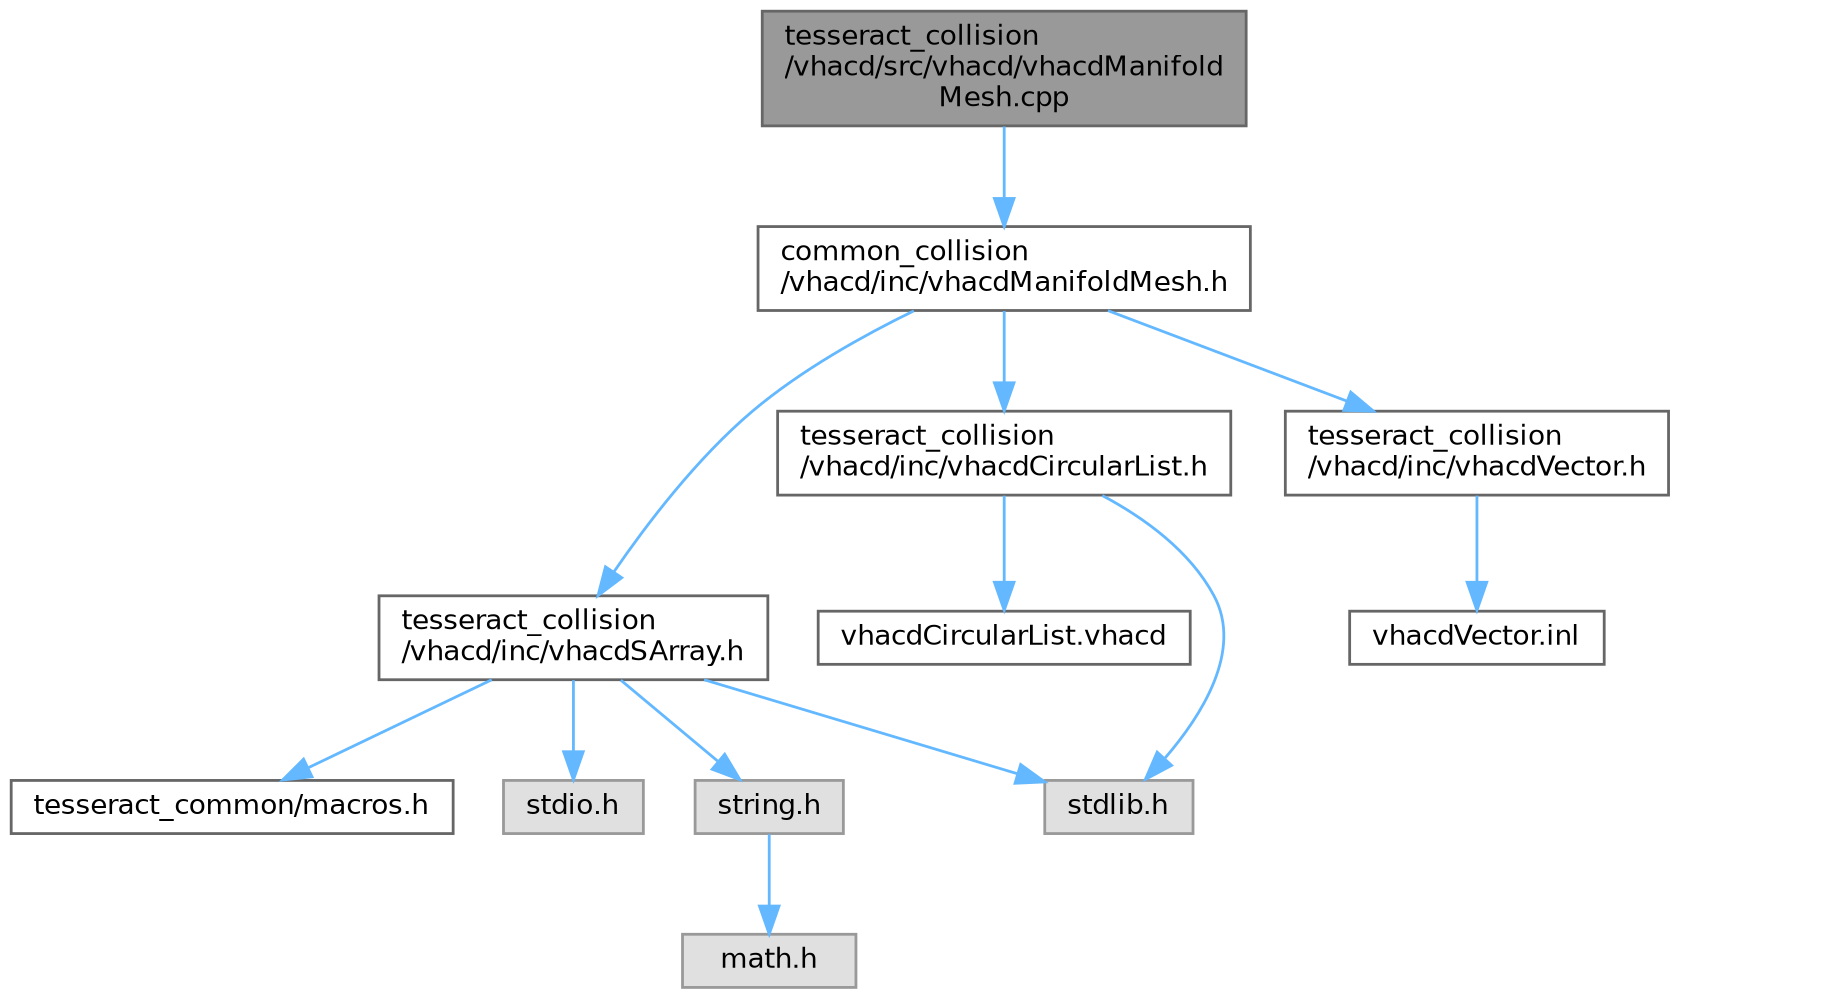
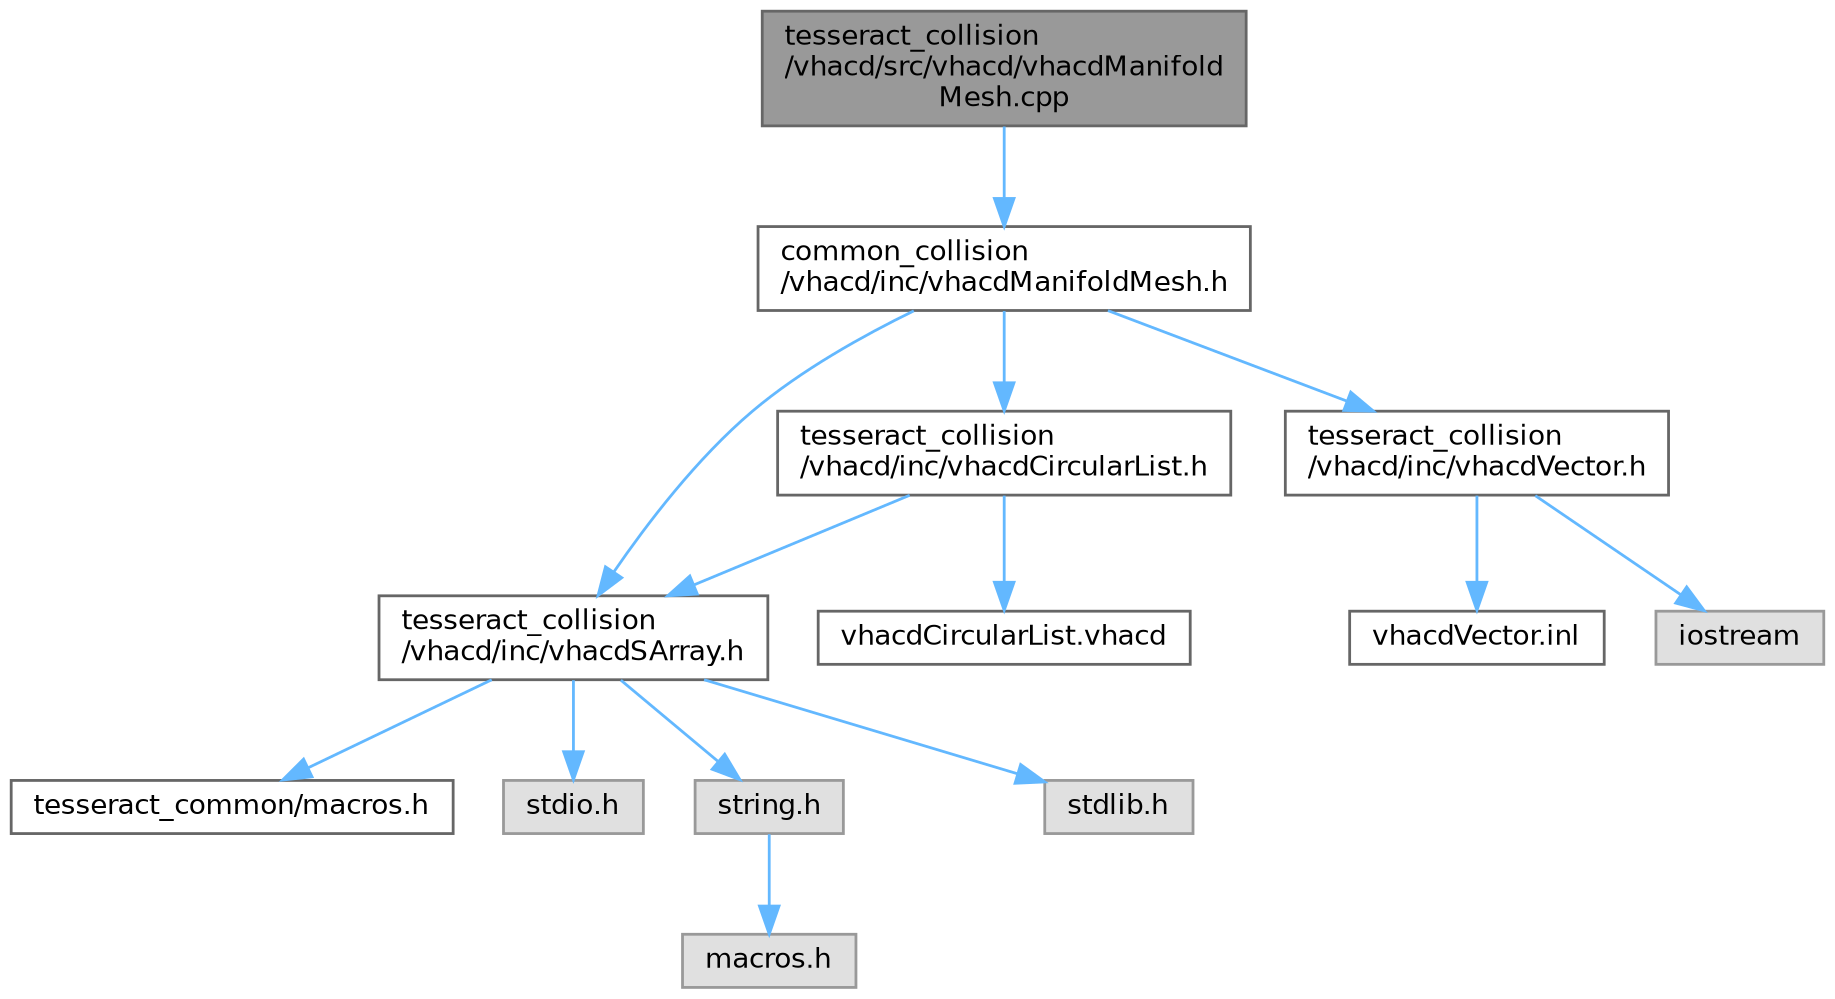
edge "tesseract_collision /vhacd/inc/vhacdCircularList.h" -> "stdlib.h": now "tesseract_collision /vhacd/inc/vhacdCircularList.h" -> "tesseract_collision /vhacd/inc/vhacdSArray.h"
node "iostream": added
node "math.h": label "math.h" -> "macros.h"
